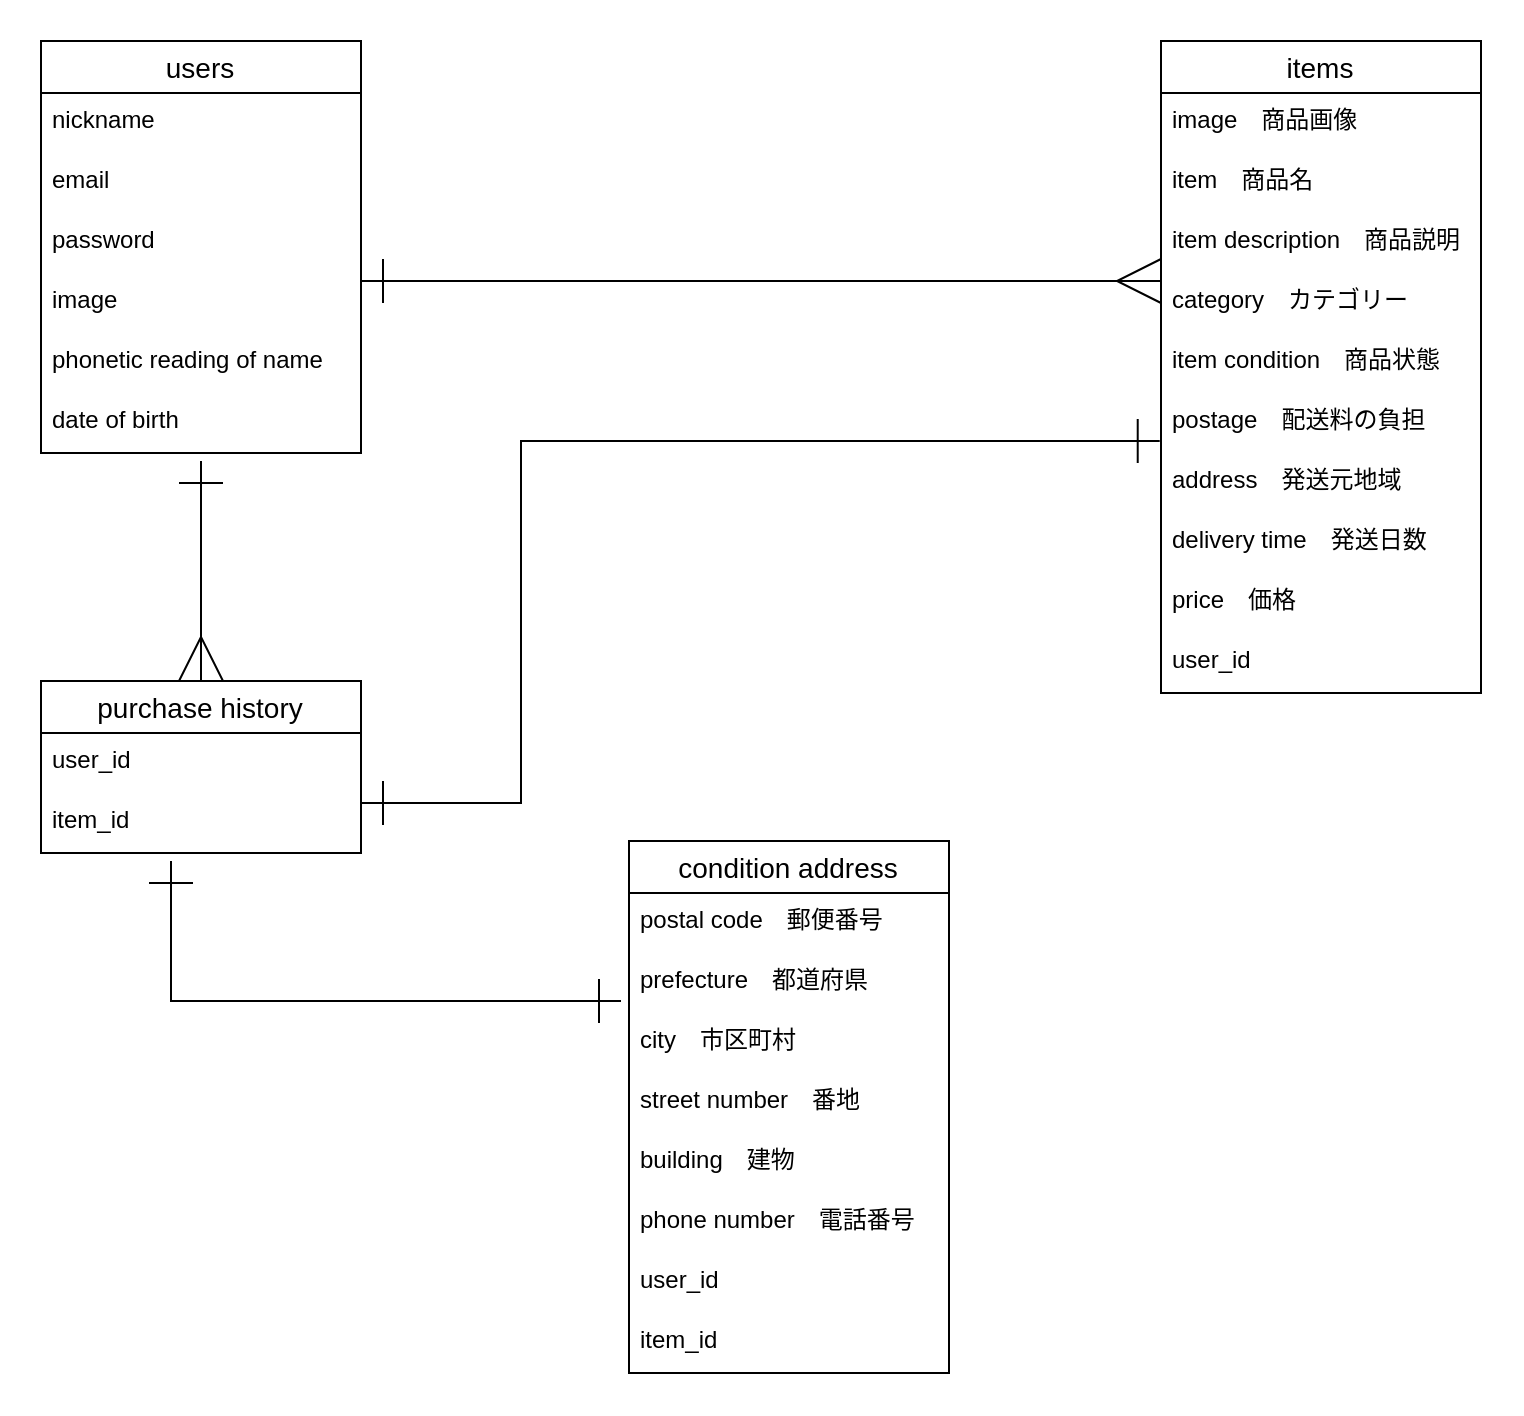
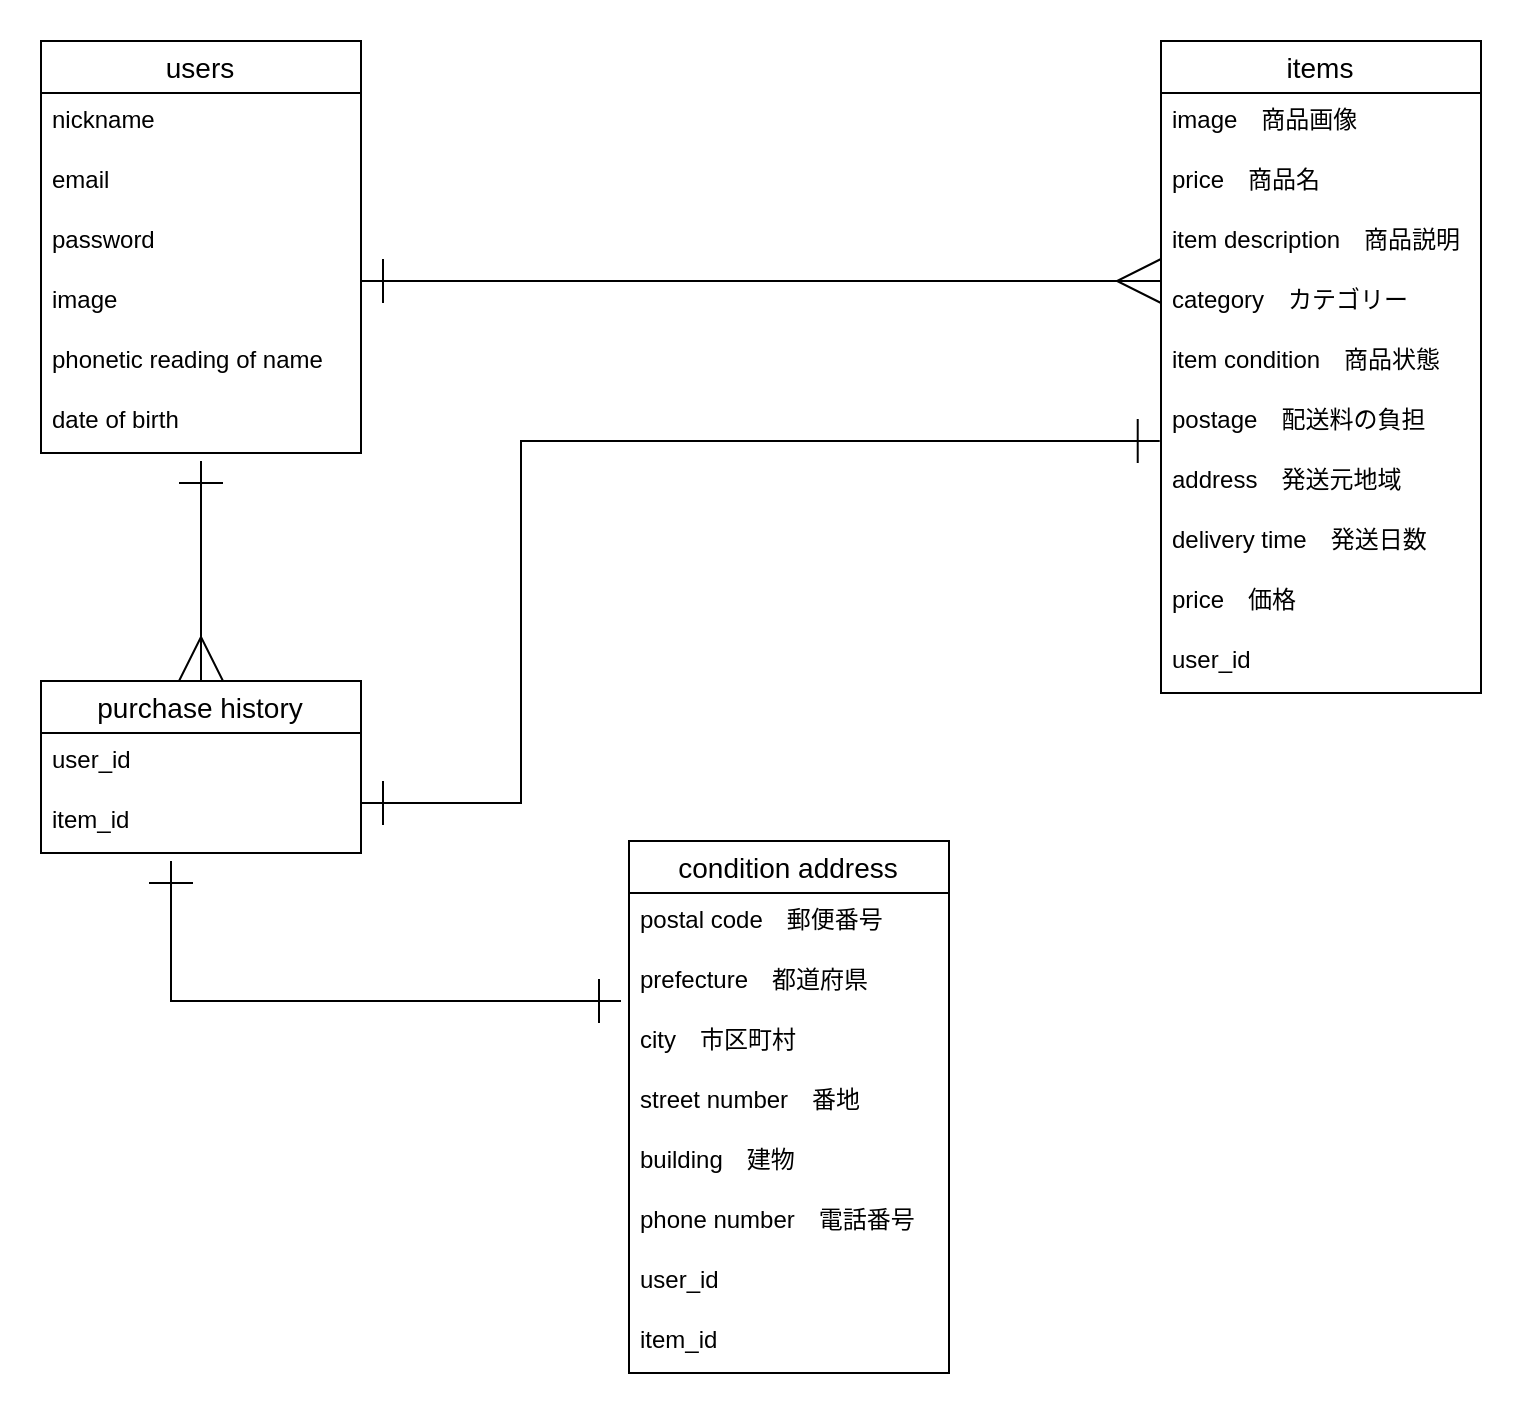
node "item 商品名": label "item 商品名" -> "price 商品名"
